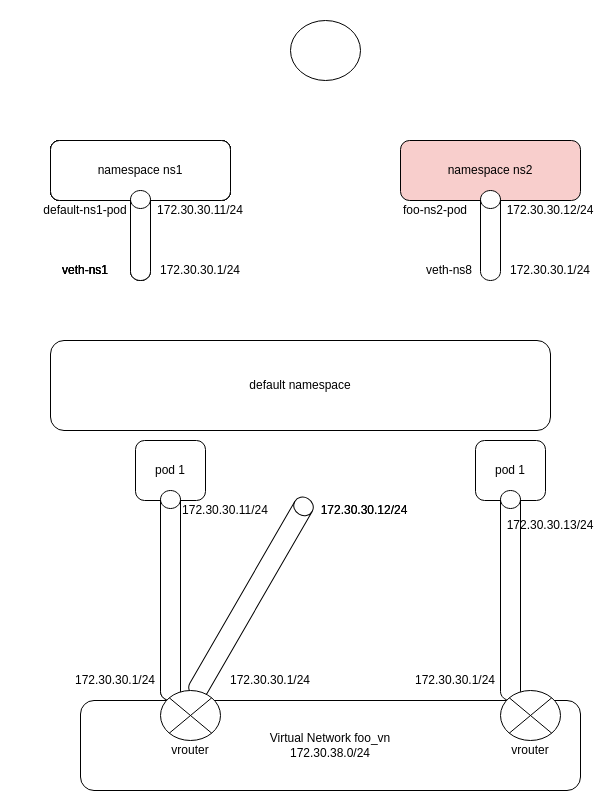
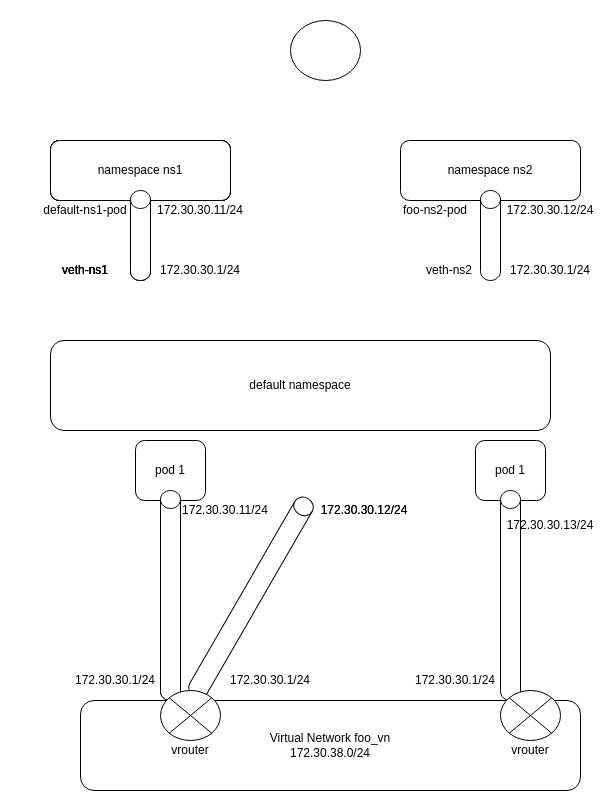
node "namespace ns2": fillcolor #f8cecc -> #ffffff
node "veth-ns8": label "veth-ns8" -> "veth-ns2"
